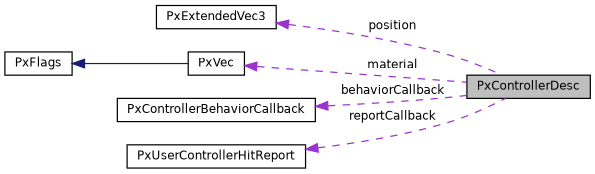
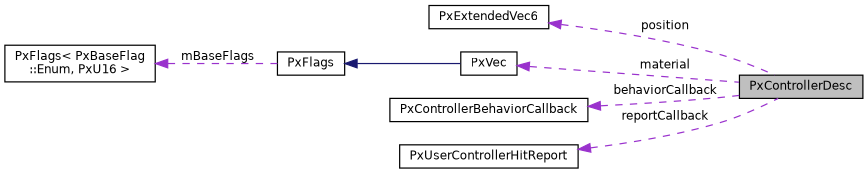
node "PxExtendedVec3": label "PxExtendedVec3" -> "PxExtendedVec6"
node "PxFlags< PxBaseFlag ::Enum, PxU16 >": added
